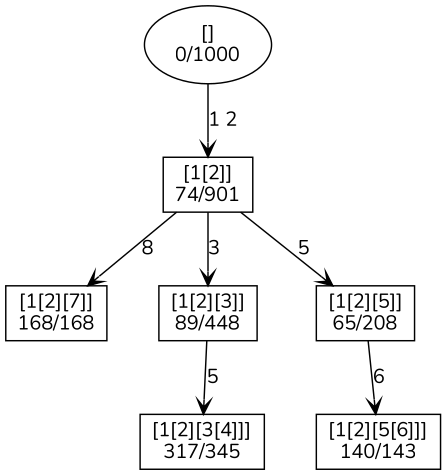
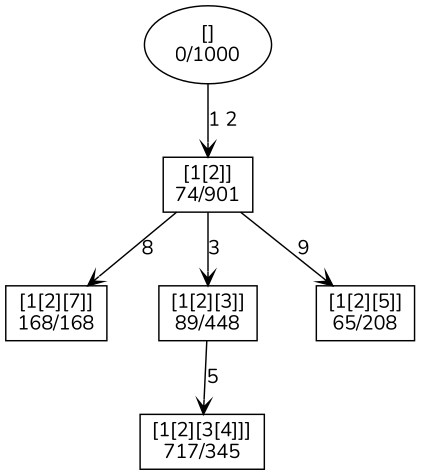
edge "[1[2]] 74/901" -> "[1[2][5]] 65/208": label "5 " -> "9 "
node "[1[2][3[4]]] 317/345": label "[1[2][3[4]]] 317/345" -> "[1[2][3[4]]] 717/345"
node "[1[2][5[6]]] 140/143": removed
